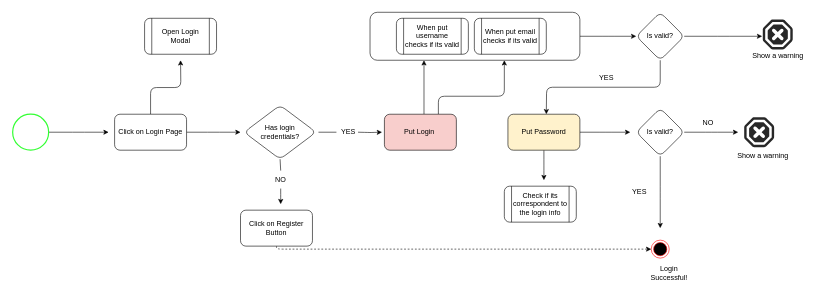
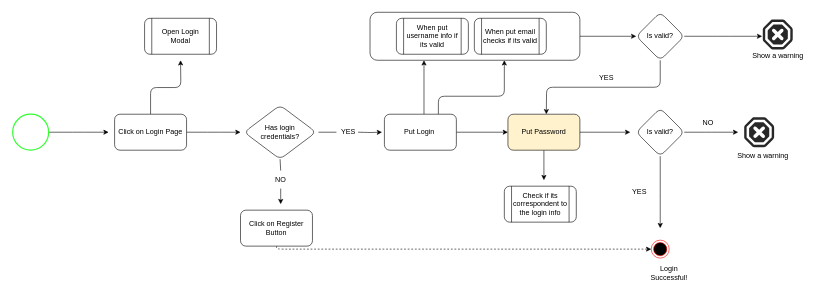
node "When put username checks if its valid": label "When put username checks if its valid" -> "When put username info if its valid"
node "Put Login": fillcolor #f8cecc -> #ffffff
edge "Put Login" -> "Put Password": added
